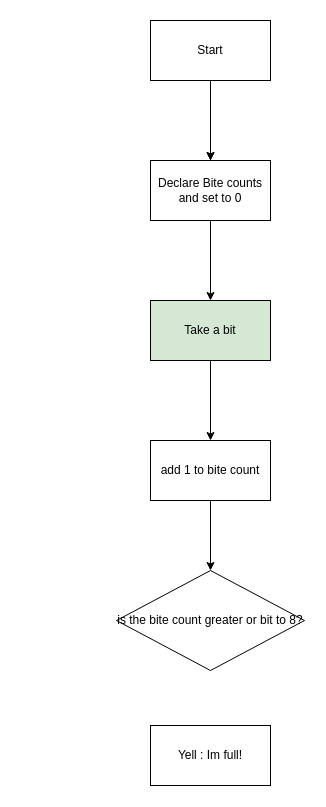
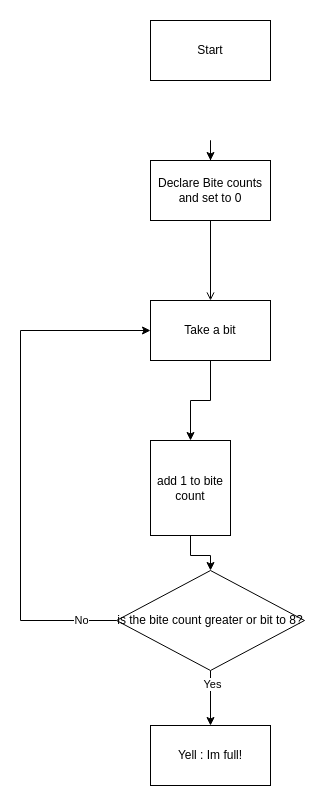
edge "Start" -> "Declare Bite counts and set to 0": removed
edge "Declare Bite counts and set to 0" -> "Take a bit": arrowhead classic -> open
node "Take a bit": fillcolor #d5e8d4 -> #ffffff
edge "is the bite count greater or bit to 8?" -> "Take a bit": added, label "No"
node "add 1 to bite count": size 120x60 -> 80x95
edge "is the bite count greater or bit to 8?" -> "Yell : Im full!": added, label "Yes"
